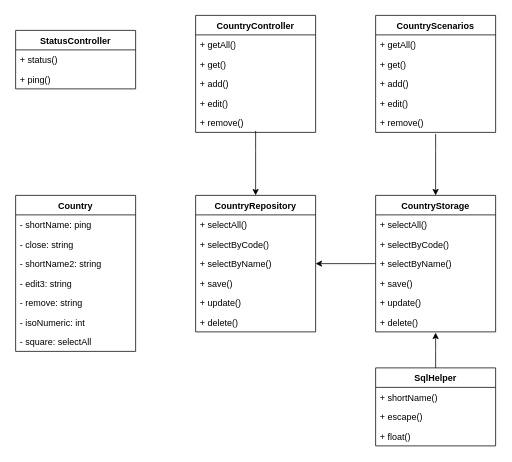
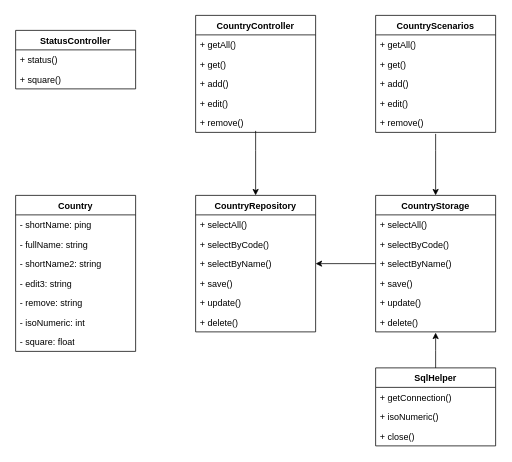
node "+ ping()": label "+ ping()" -> "+ square()"
node "- close: string": label "- close: string" -> "- fullName: string"
node "- square: selectAll": label "- square: selectAll" -> "- square: float"
node "+ shortName()": label "+ shortName()" -> "+ getConnection()"
node "+ escape()": label "+ escape()" -> "+ isoNumeric()"
node "+ float()": label "+ float()" -> "+ close()"
